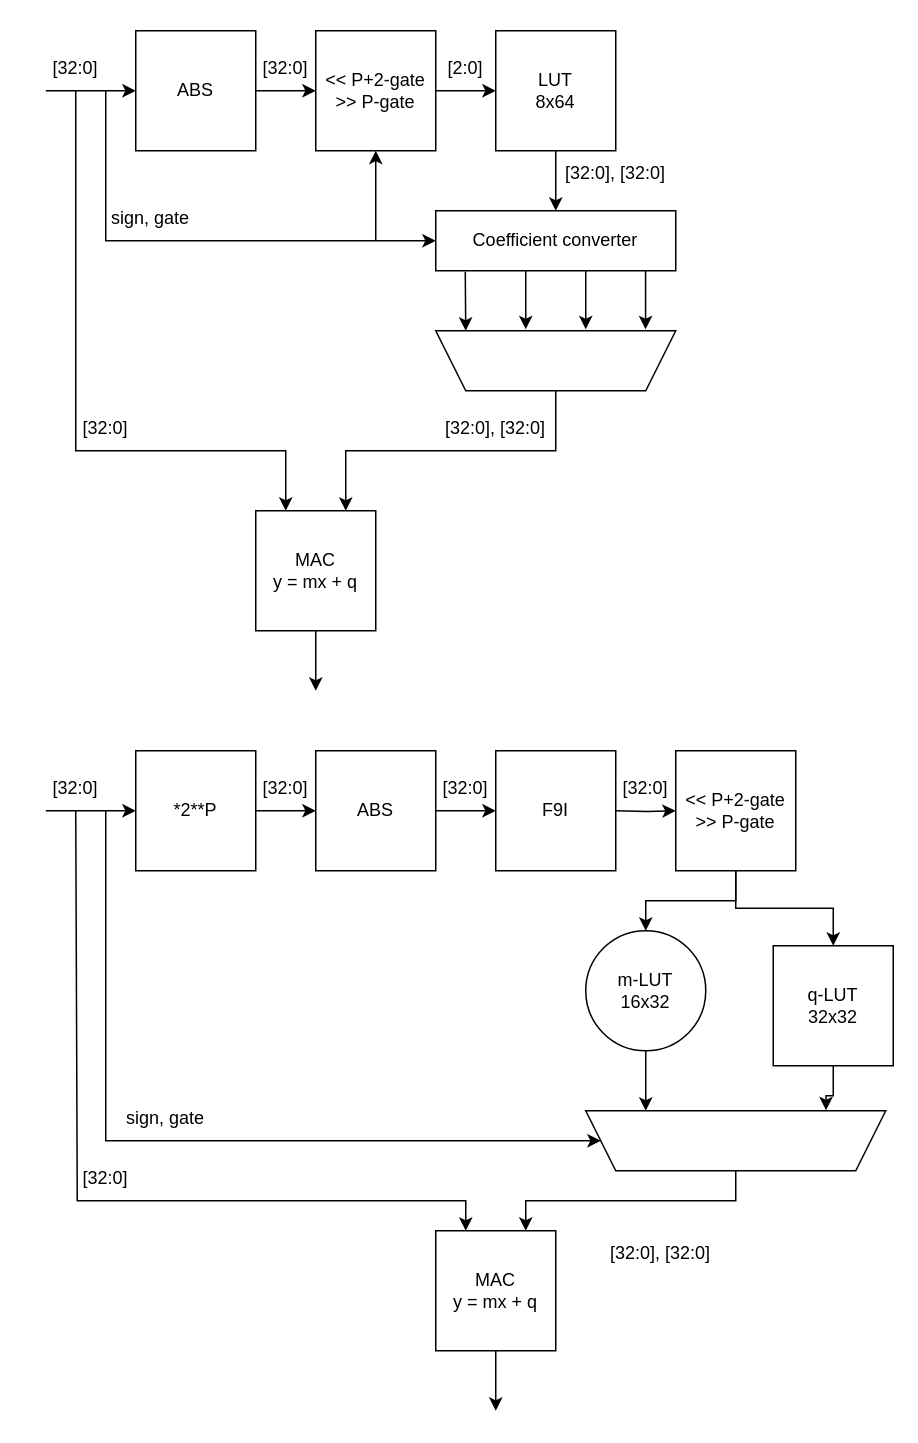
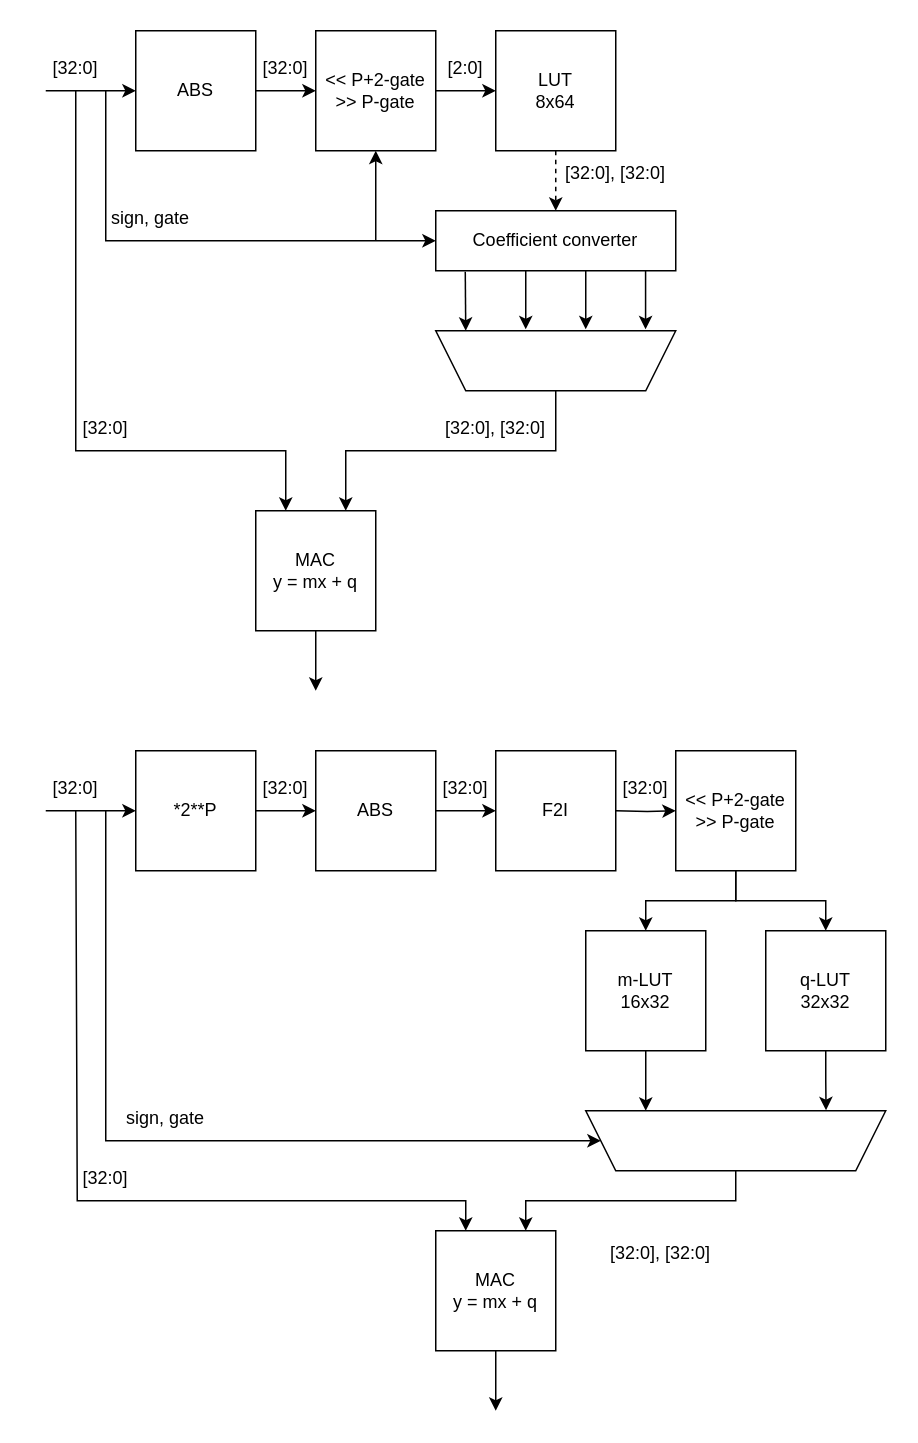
edge "LUT 8x64" -> "Coefficient converter": style solid -> dashed
node "F9I": label "F9I" -> "F2I"
node "m-LUT 16x32": shape ellipse -> rectangle
node "q-LUT 32x32": moved (833, 1006) -> (826, 991)
